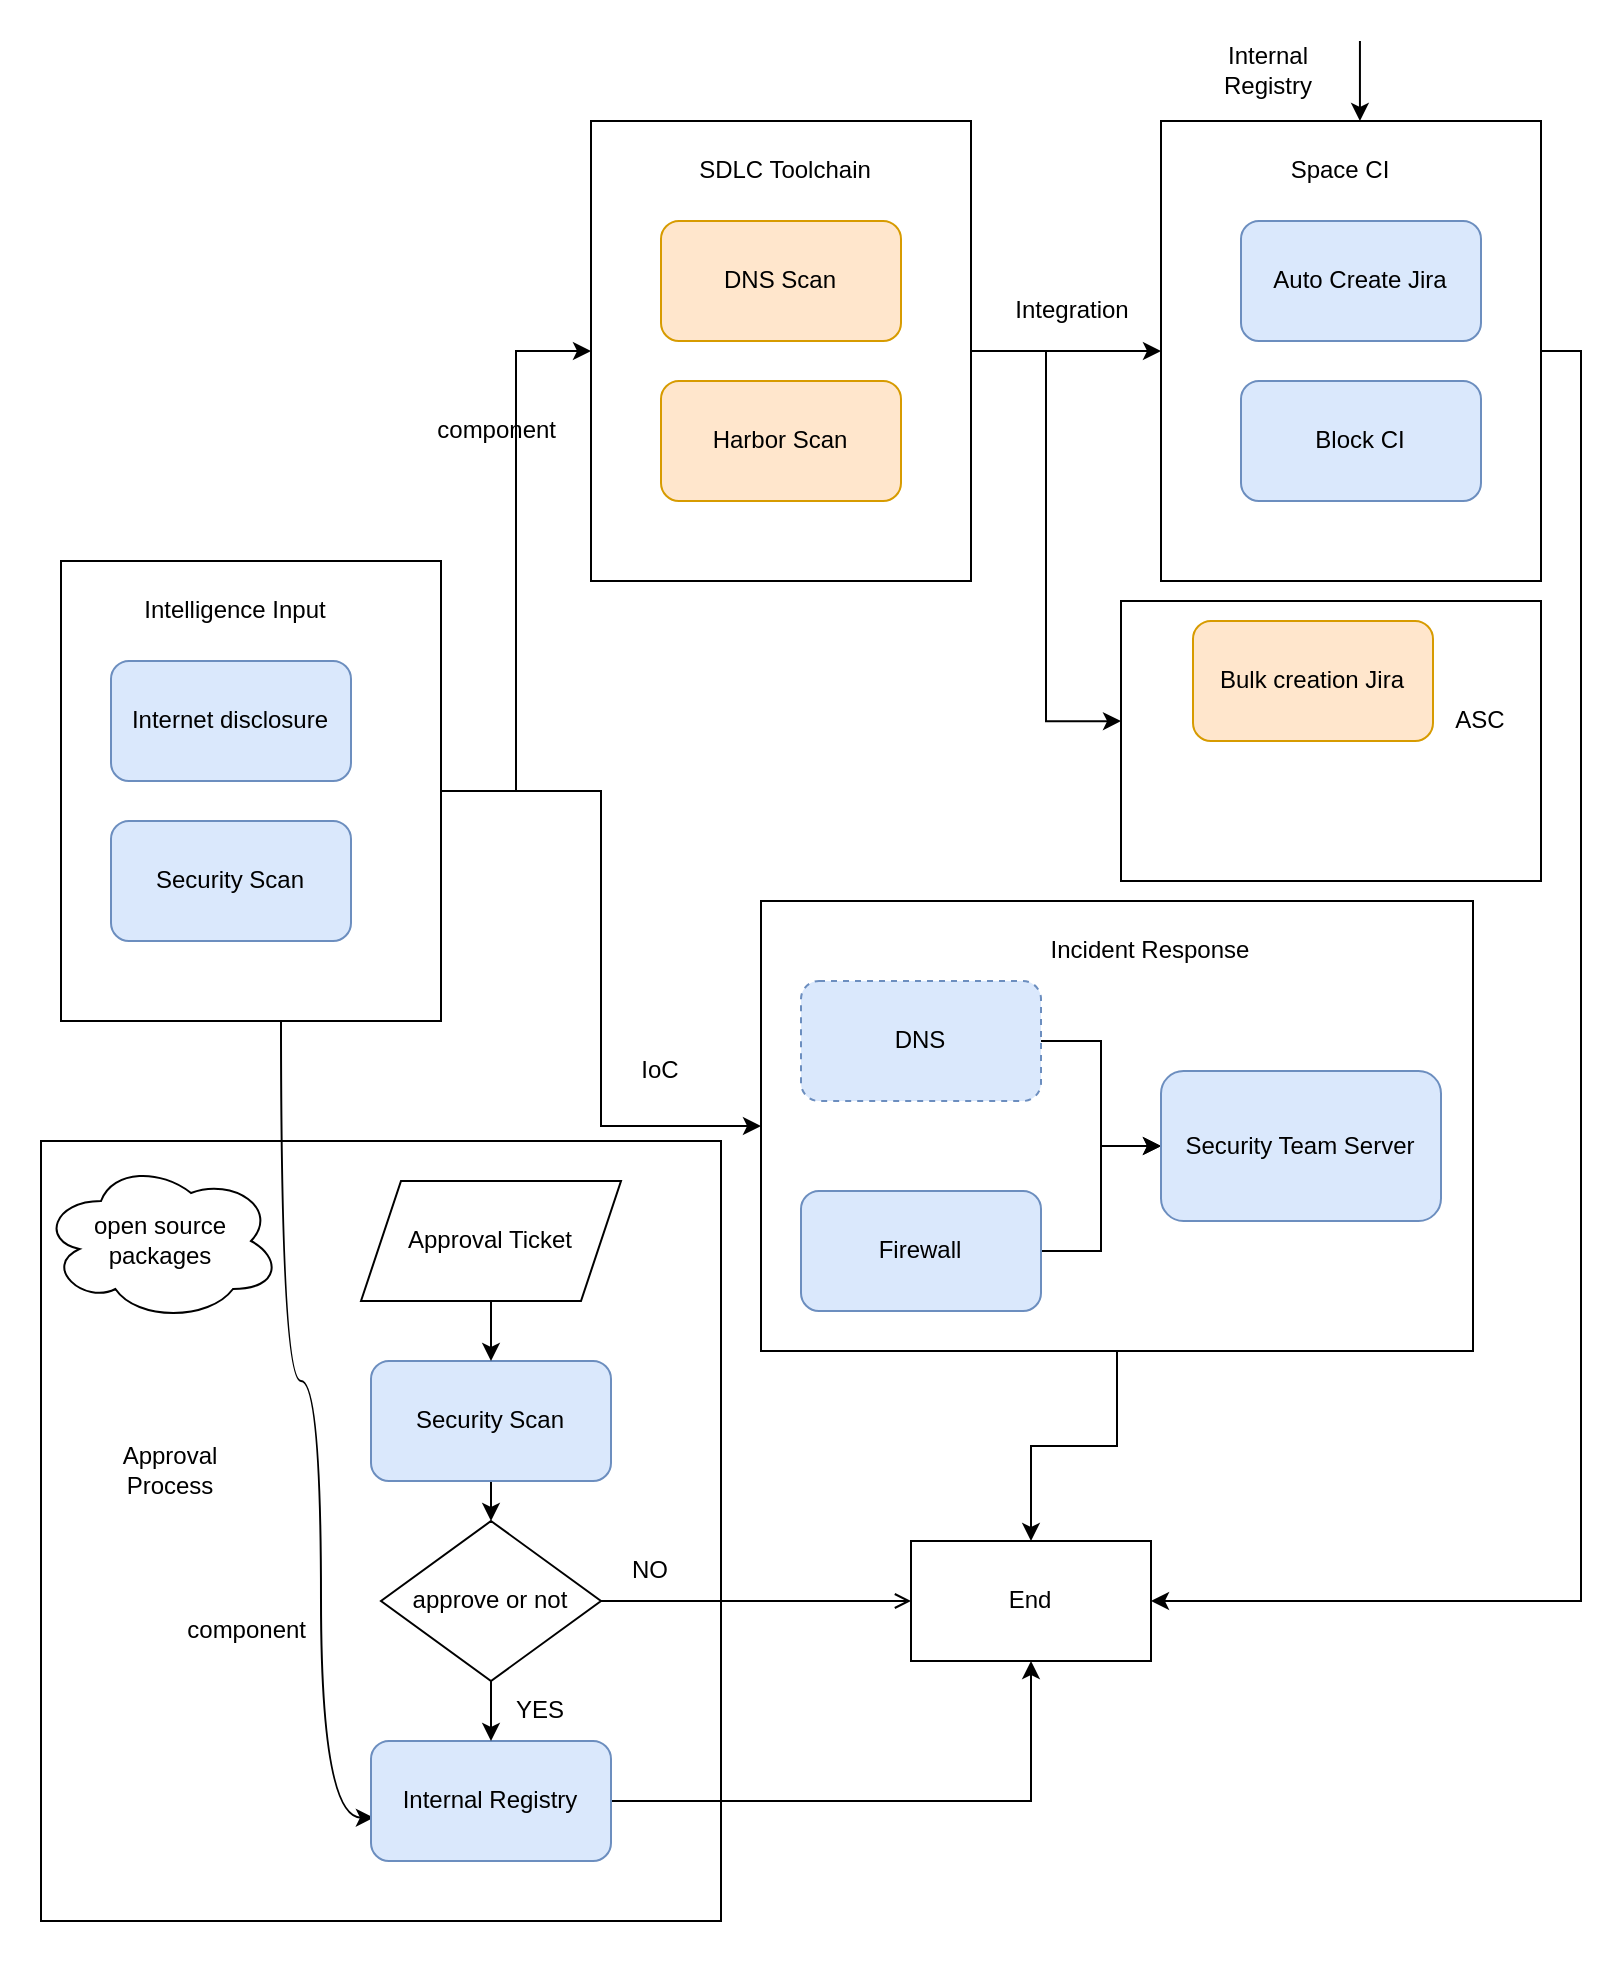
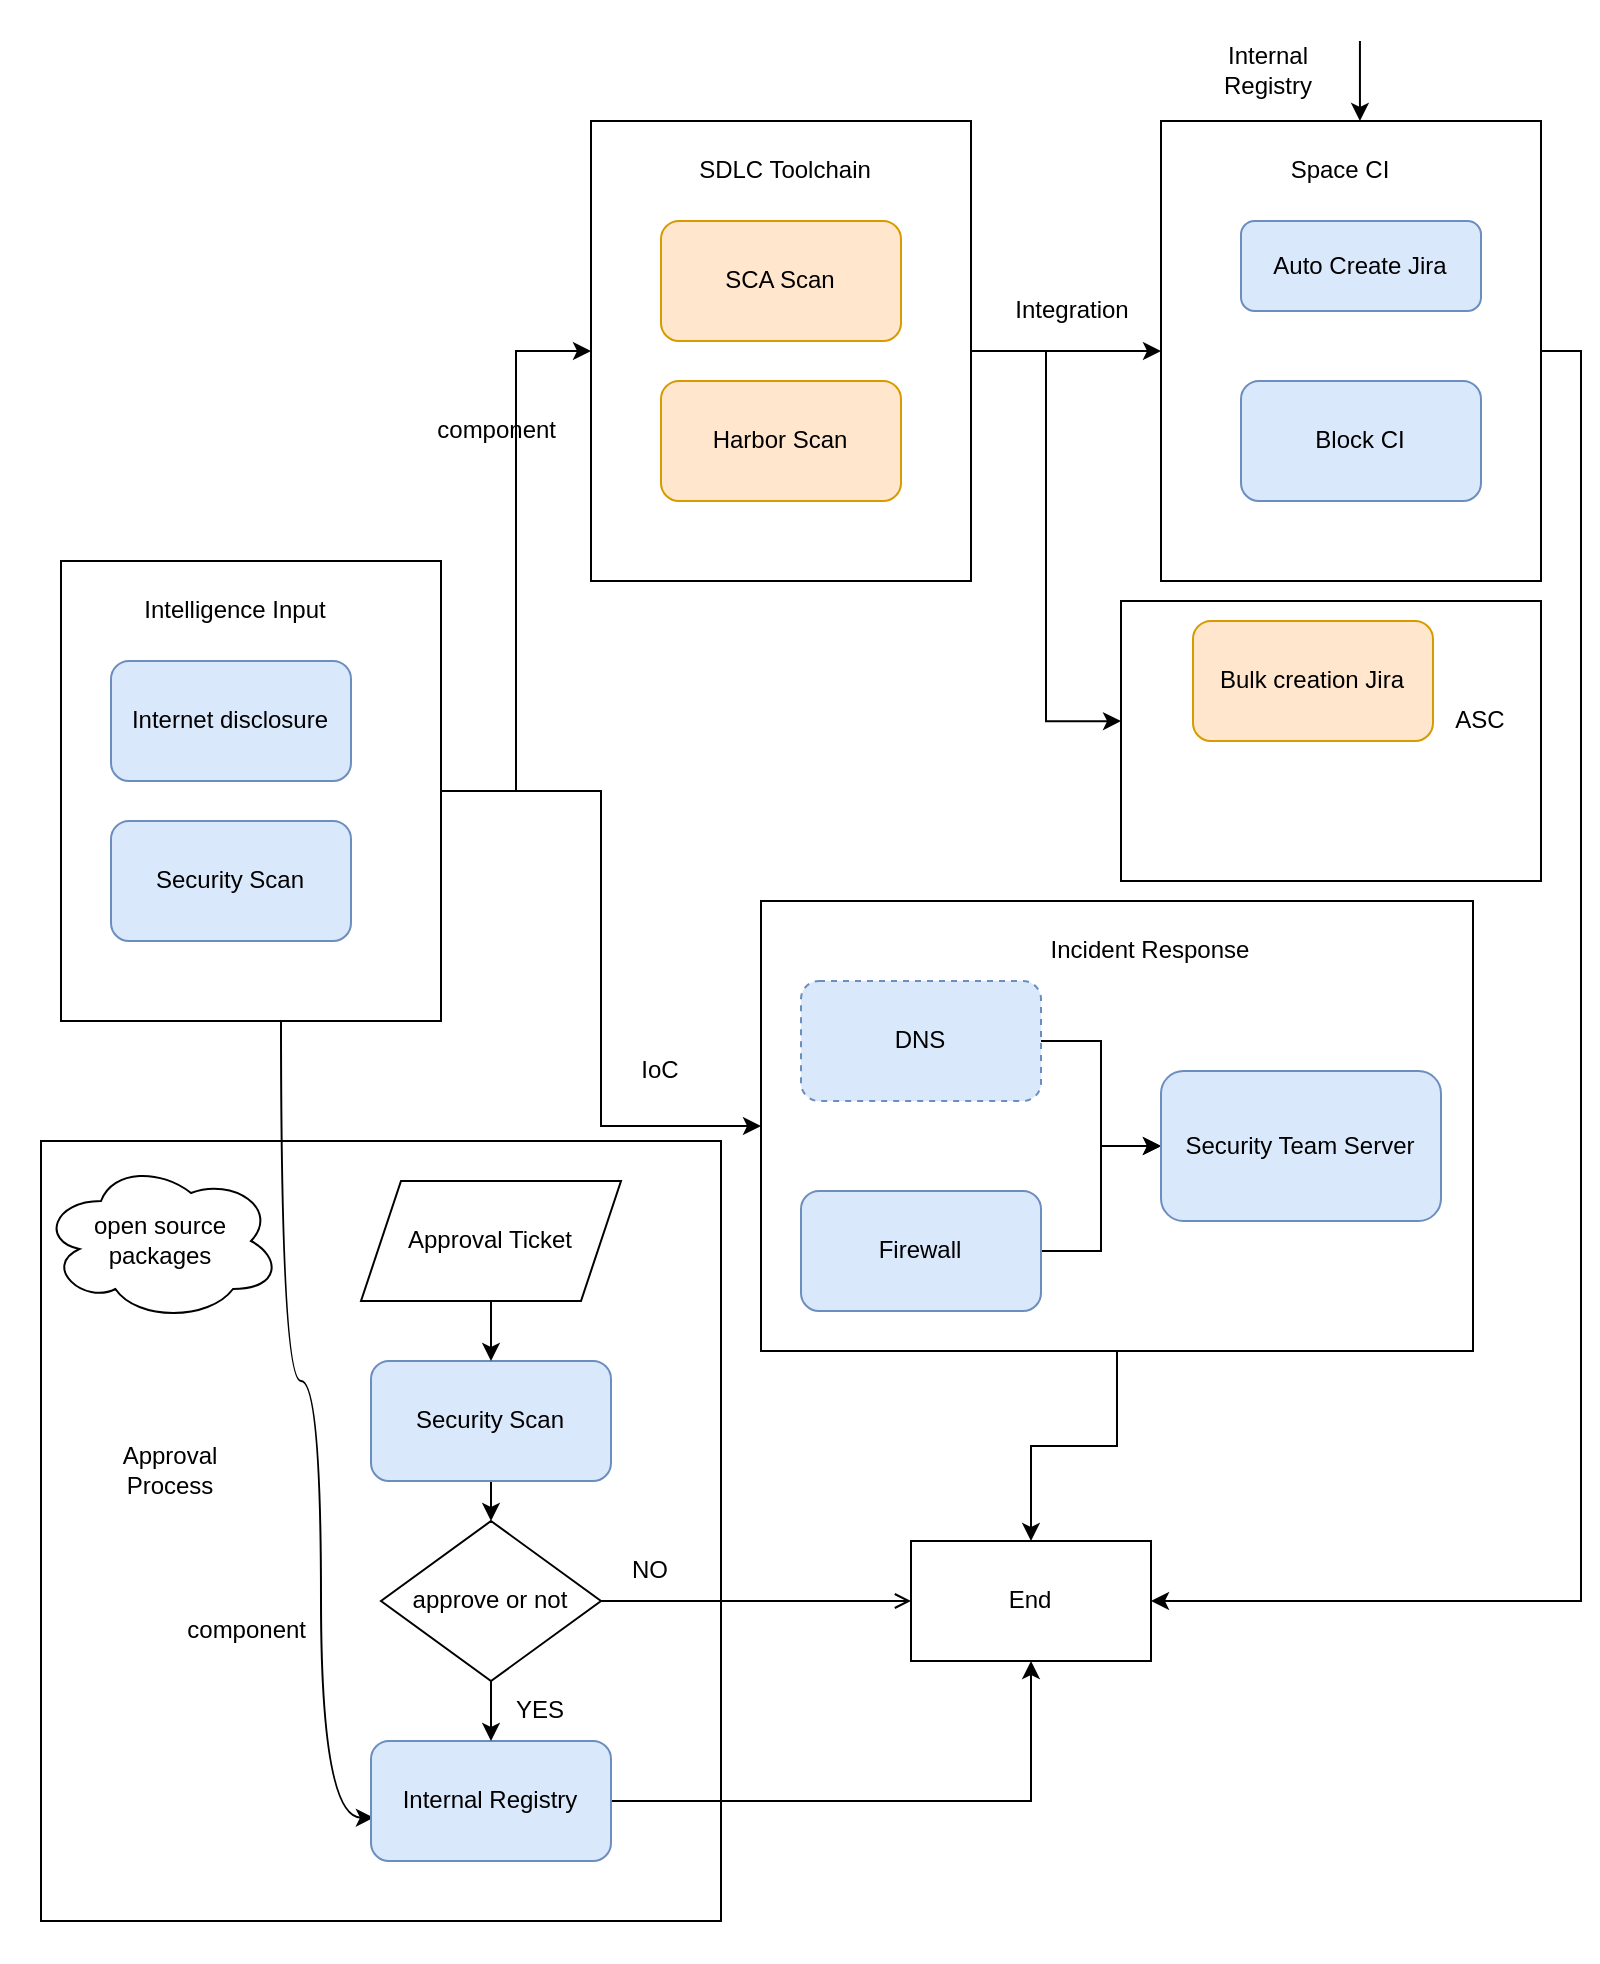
node "DNS Scan": label "DNS Scan" -> "SCA Scan"
node "Auto Create Jira": size 240x120 -> 240x90
